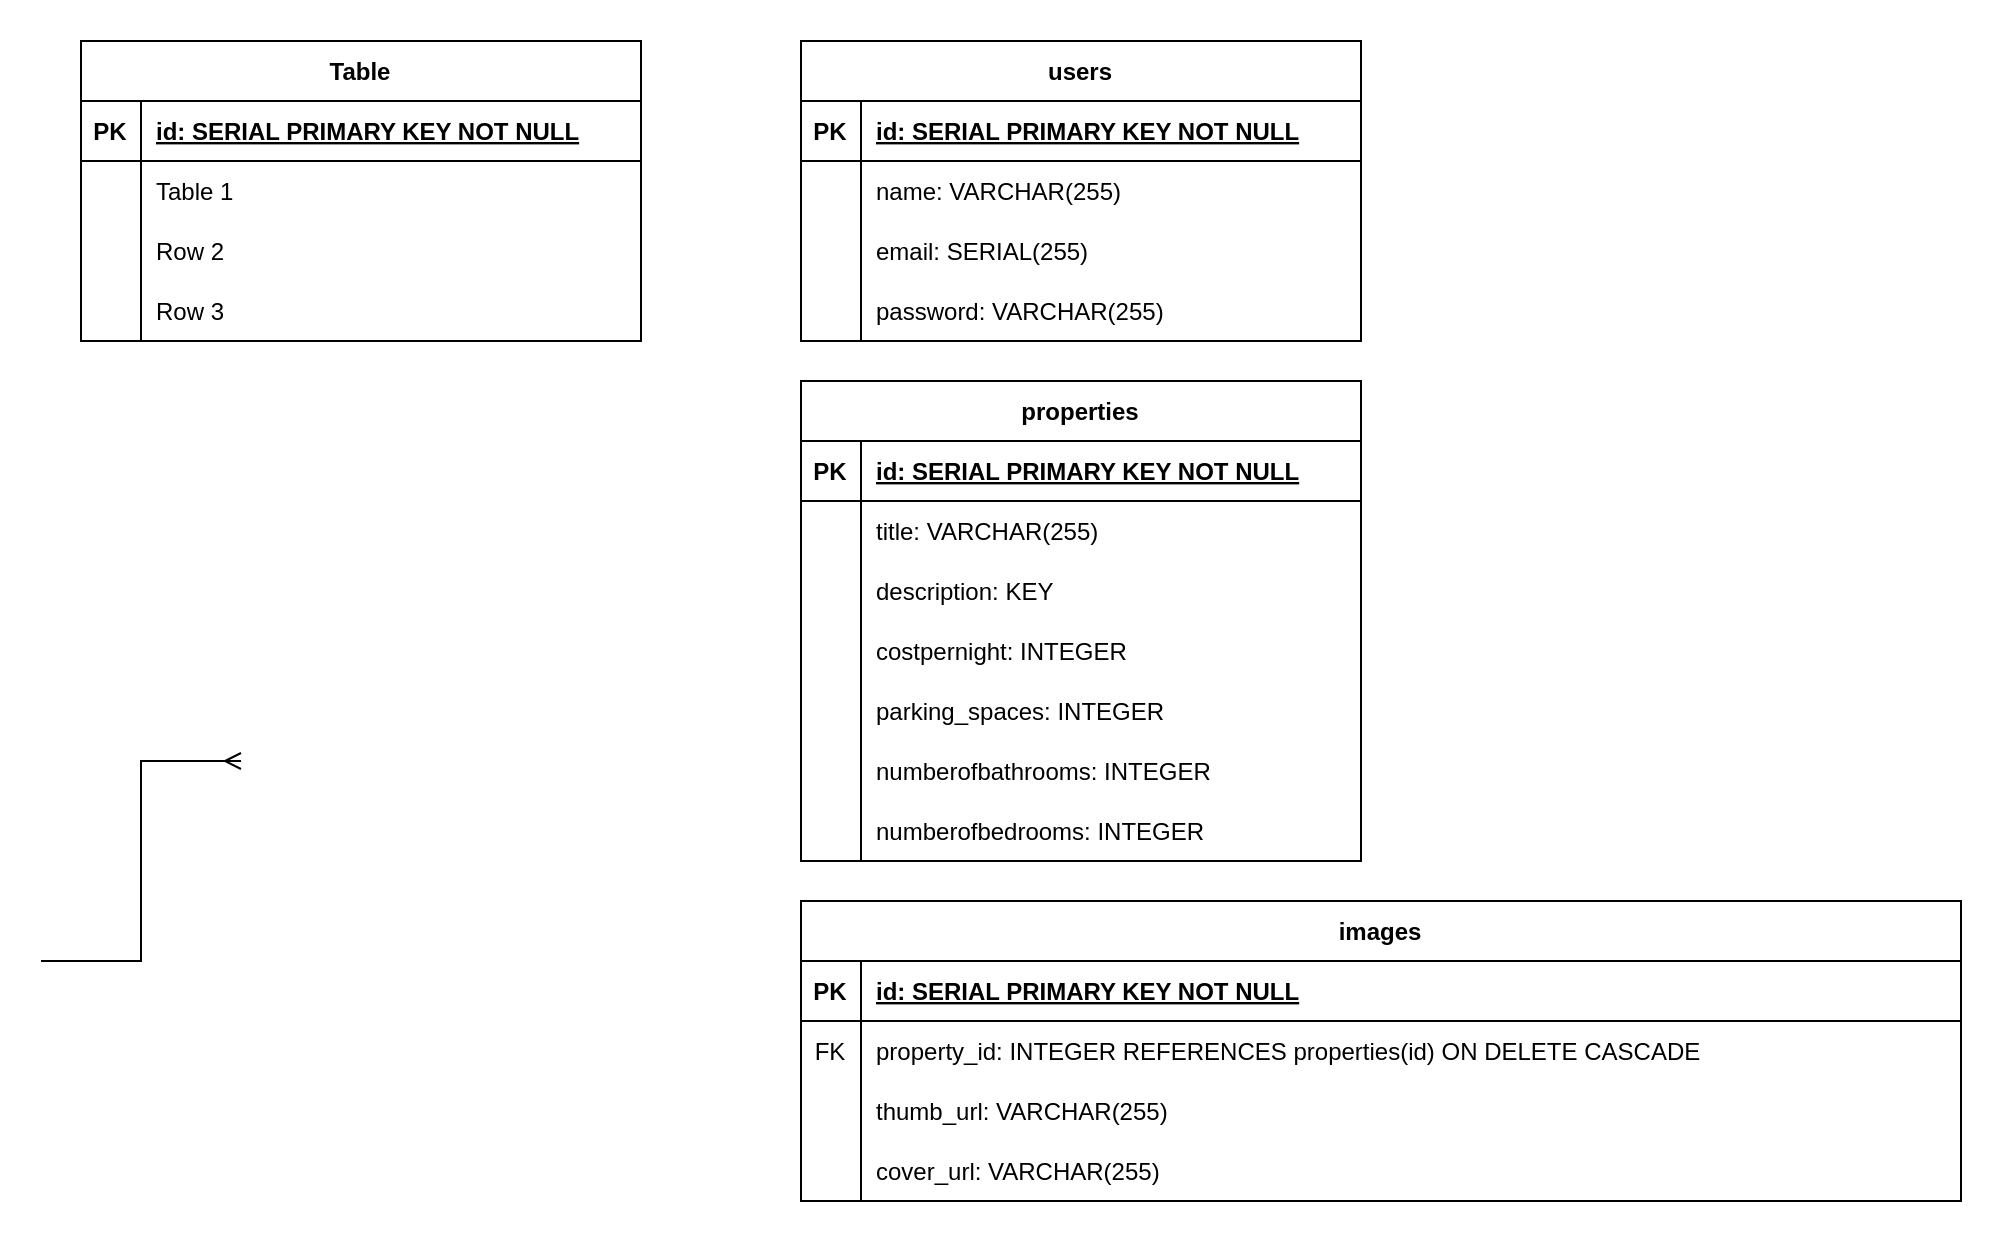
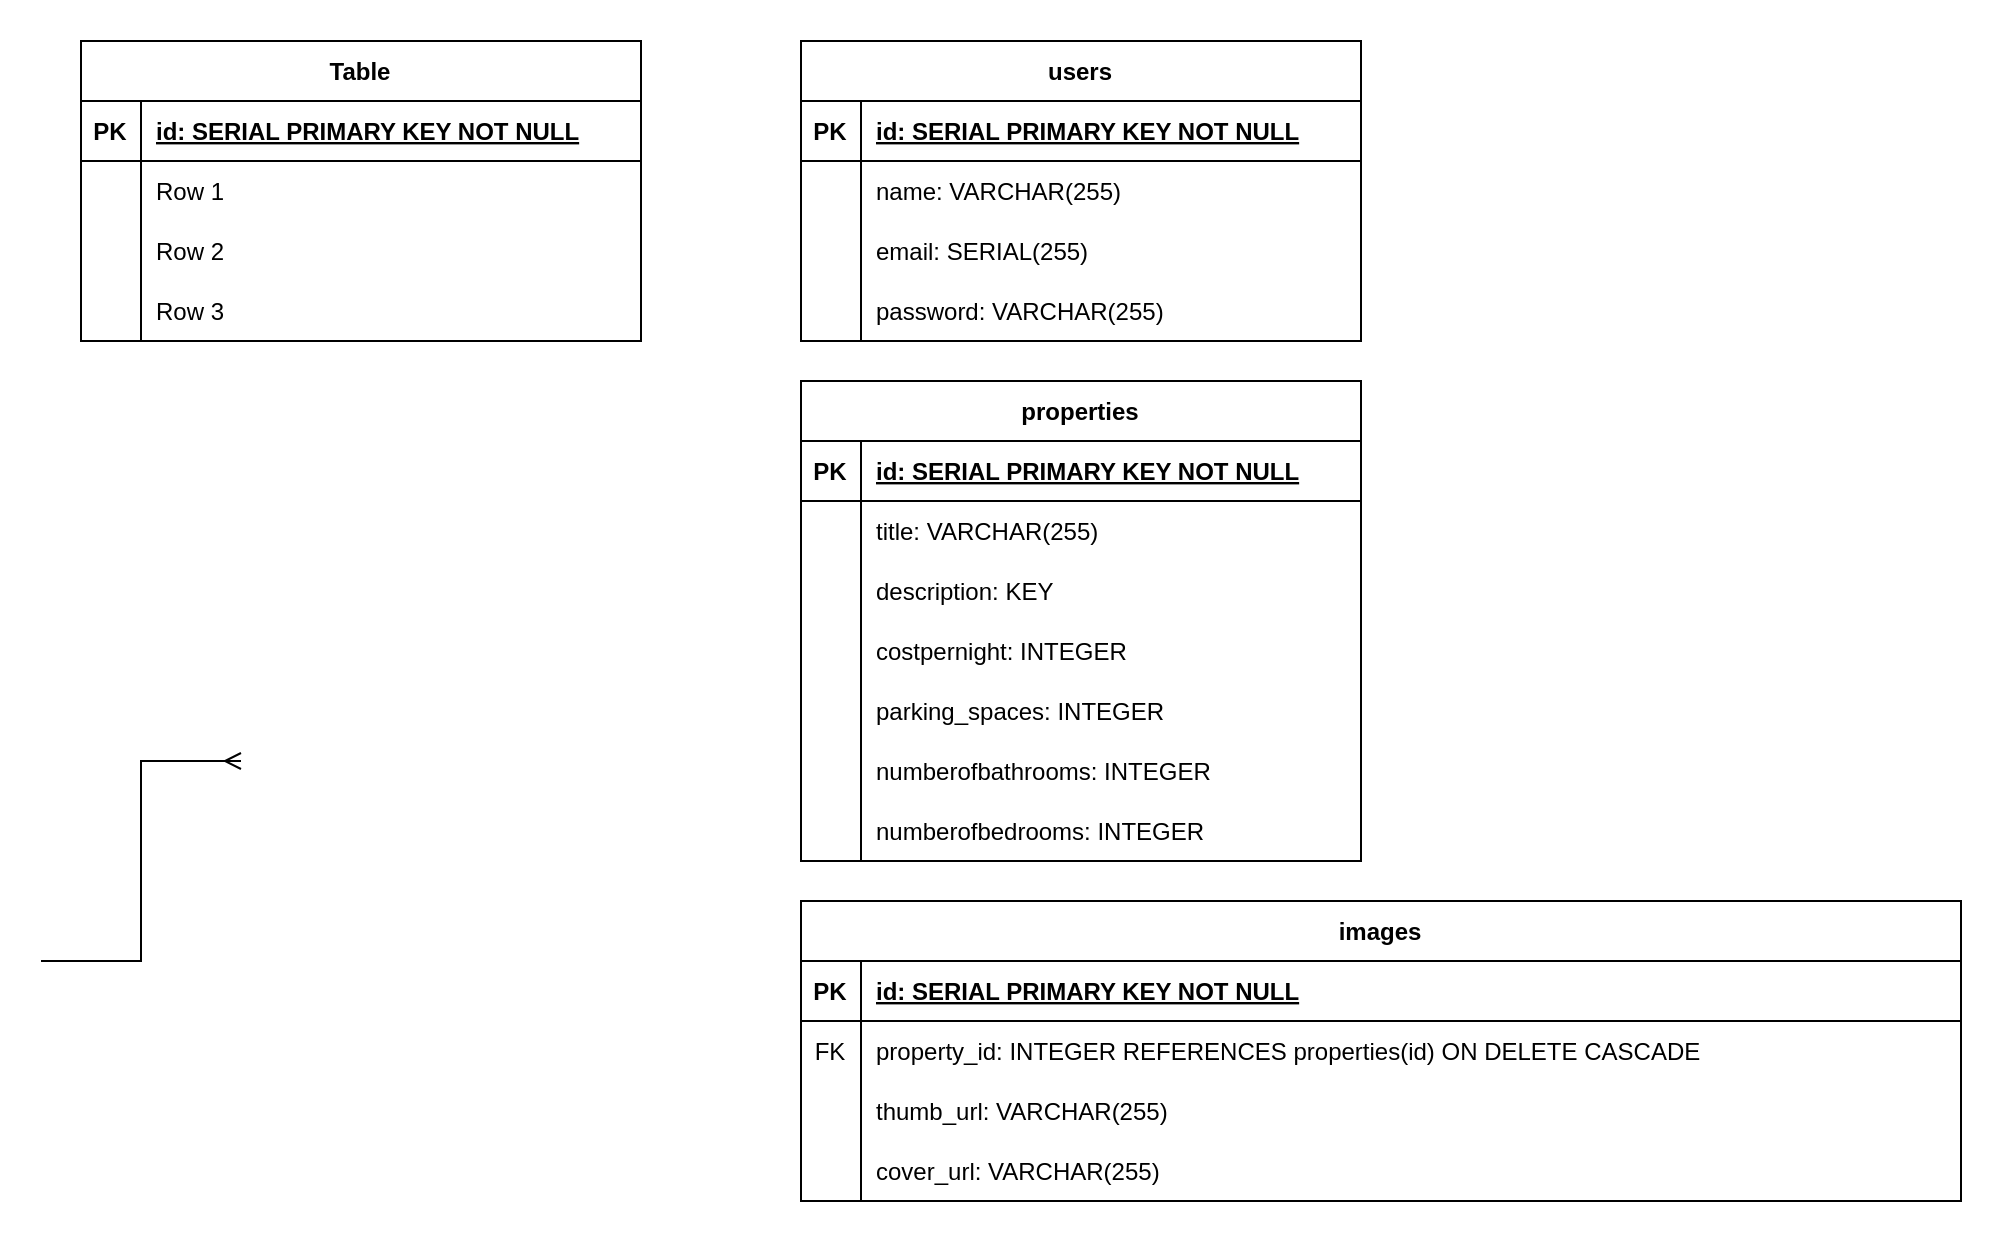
node "Table 1": label "Table 1" -> "Row 1"
